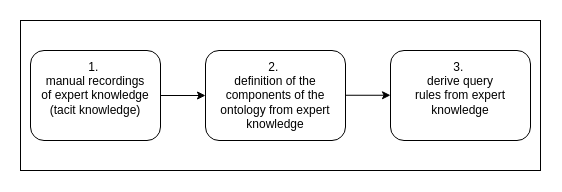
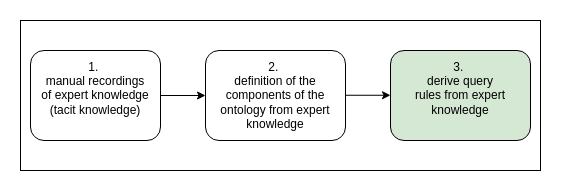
node "3. derive query rules from expert knowledge": fillcolor #ffffff -> #d5e8d4
